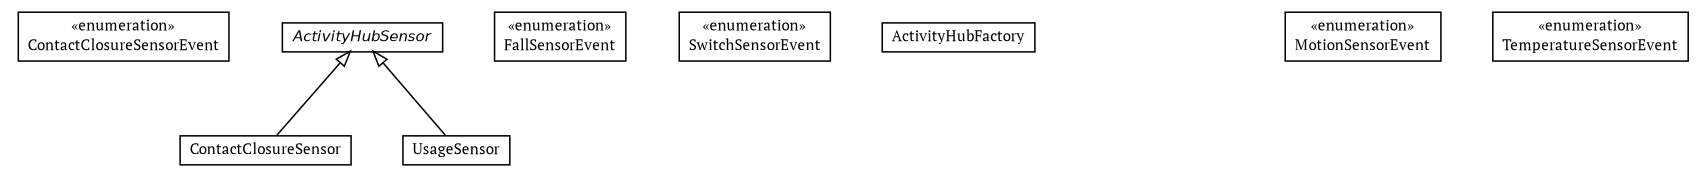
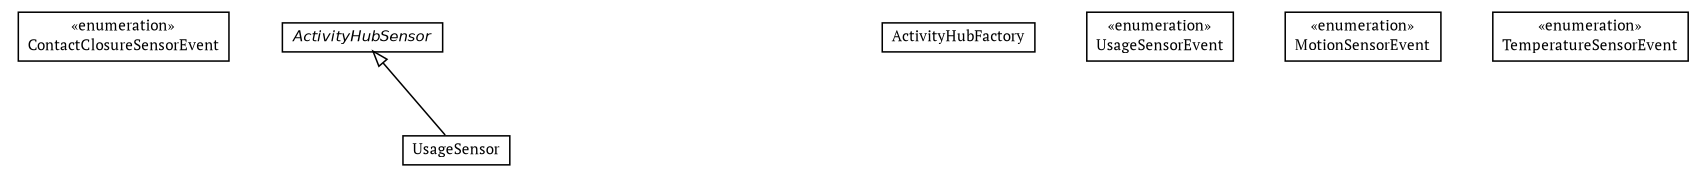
node "FallSensorEvent": removed
node "SwitchSensorEvent": removed
node "UsageSensorEvent": added
node "ContactClosureSensor": removed
